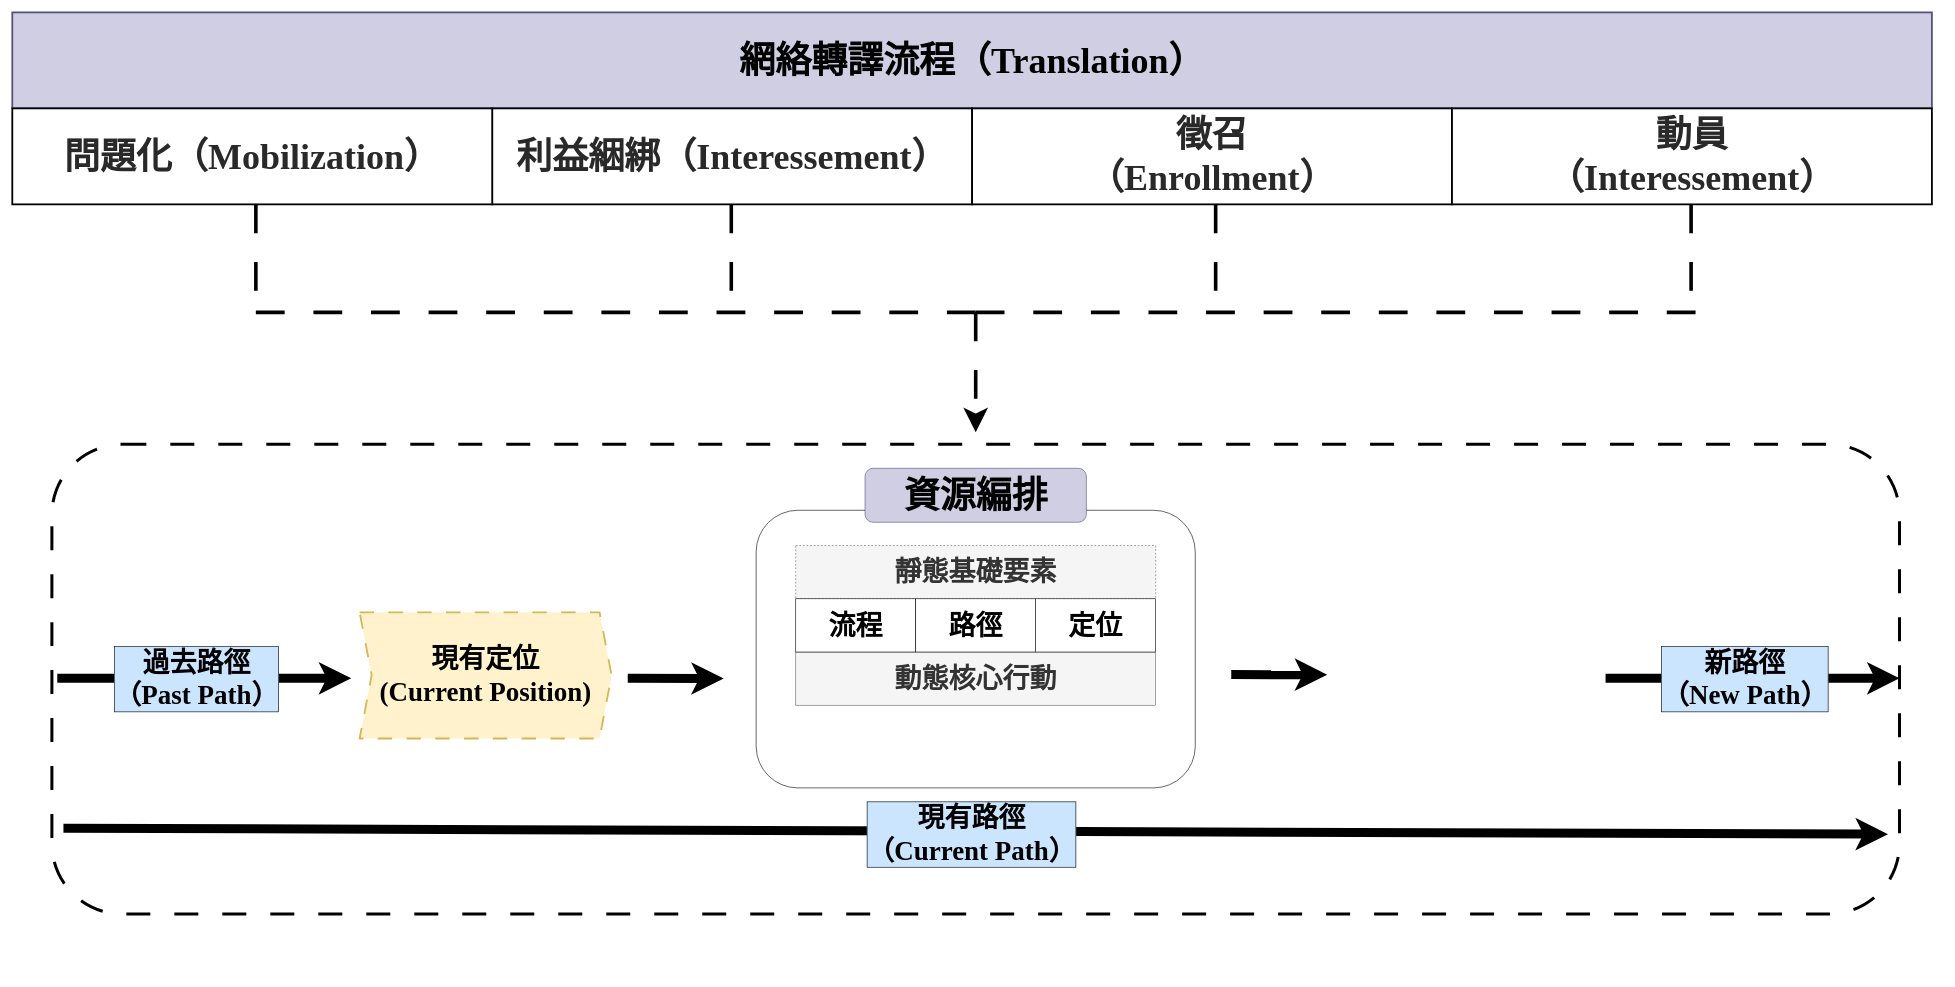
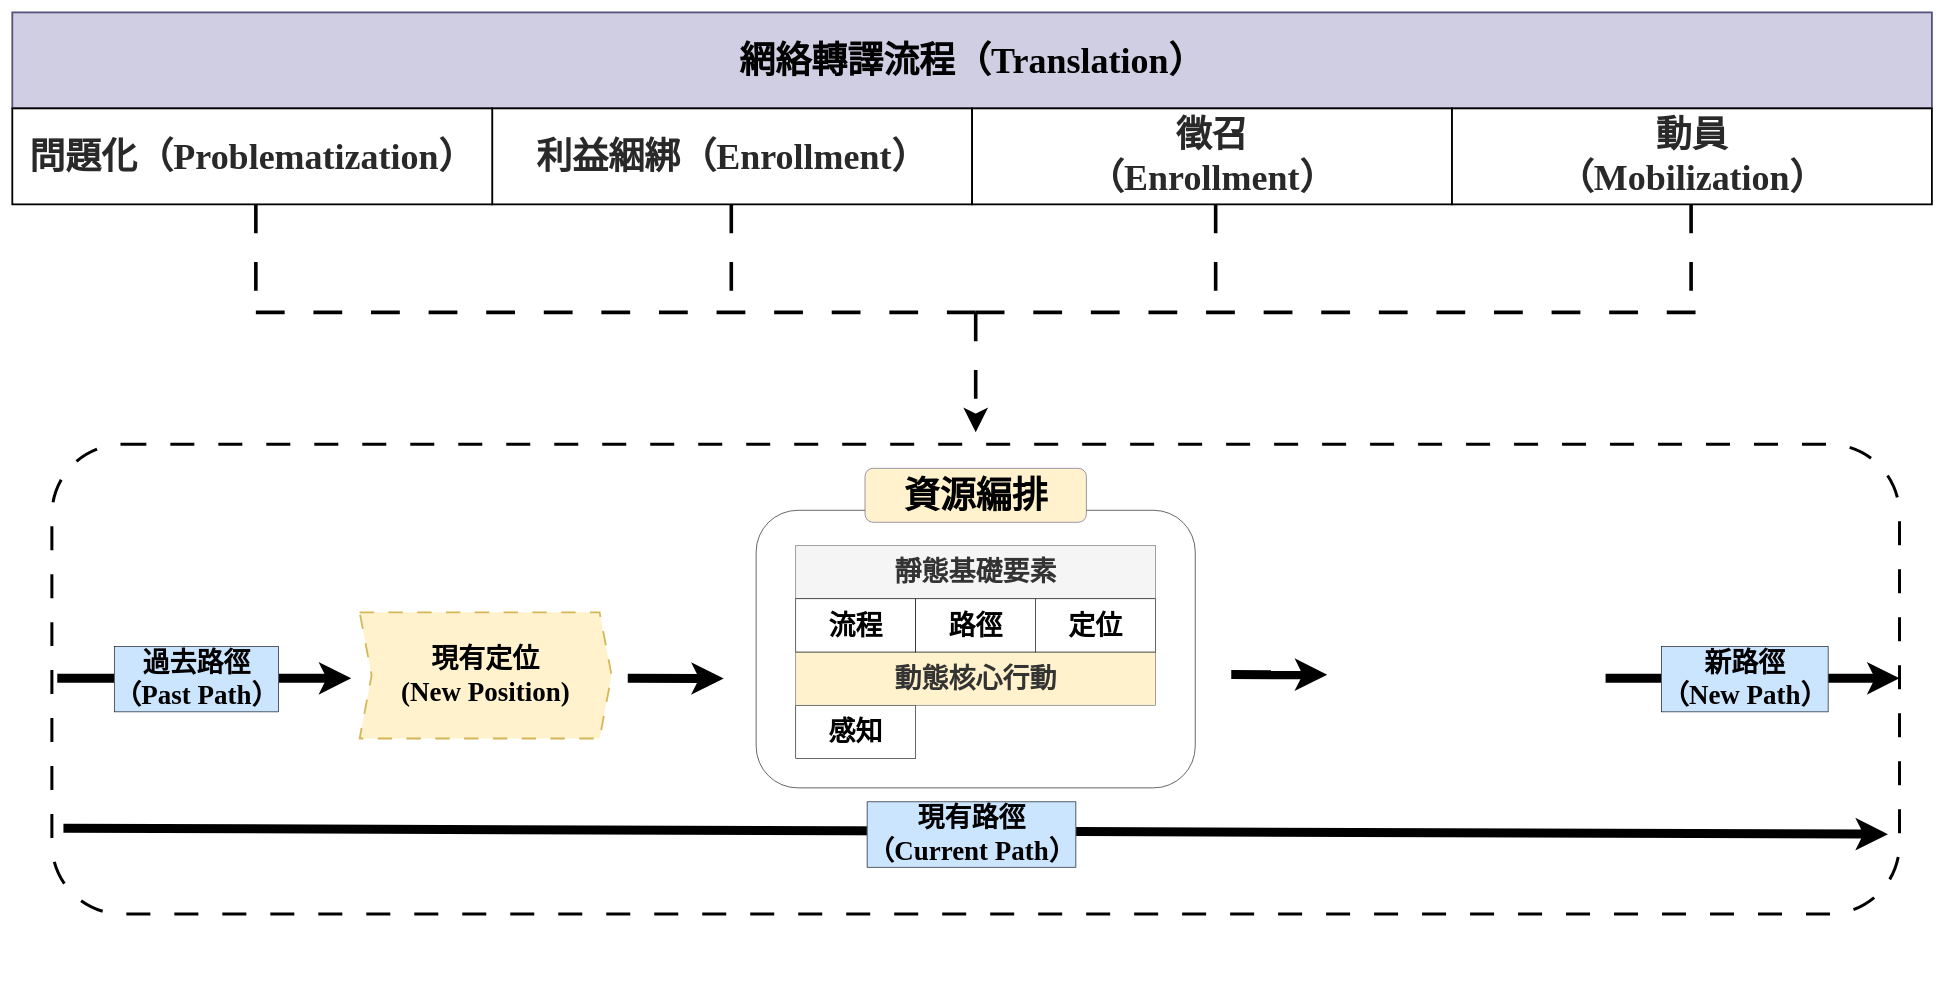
node "問題化（Mobilization）": label "問題化（Mobilization）" -> "問題化（Problematization）"
node "利益綑綁（Interessement）": label "利益綑綁（Interessement）" -> "利益綑綁（Enrollment）"
node "動員 （Interessement）": label "動員 （Interessement）" -> "動員 （Mobilization）"
node "資源編排": fillcolor #d0cee2 -> #fff2cc
node "靜態基礎要素": style dashed -> solid
node "現有定位 (Current Position)": label "現有定位 (Current Position)" -> "現有定位 (New Position)"
node "動態核心行動": fillcolor #f5f5f5 -> #fff2cc
node "感知": added
